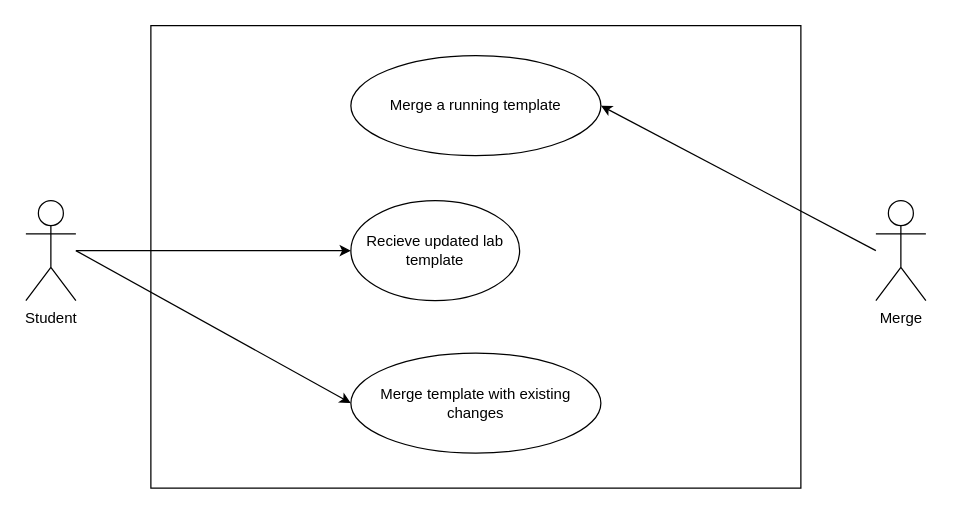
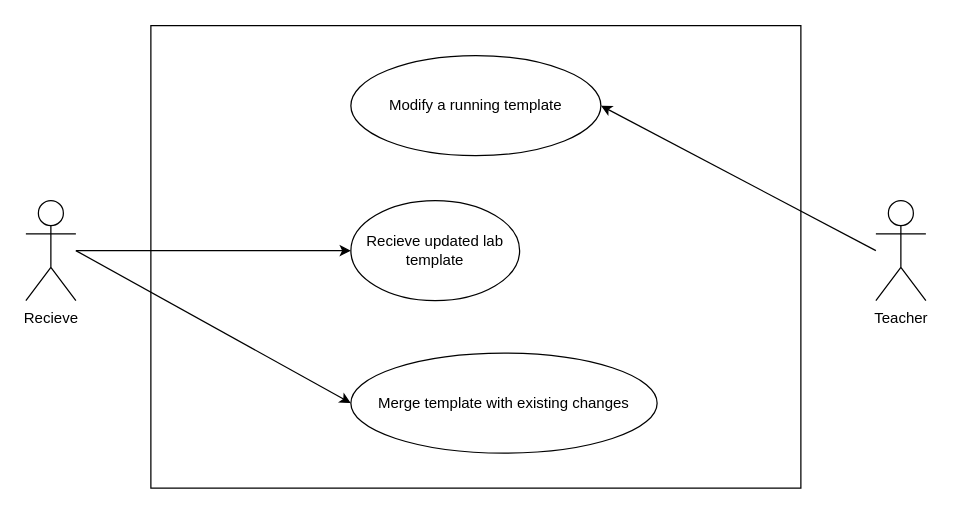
node "Merge a running template": label "Merge a running template" -> "Modify a running template"
node "Student": label "Student" -> "Recieve"
node "Merge": label "Merge" -> "Teacher"
node "Merge template with existing changes": size 250x100 -> 306x100
